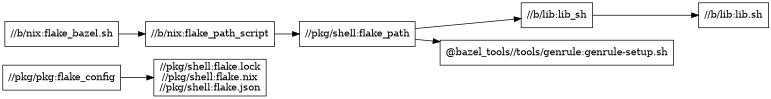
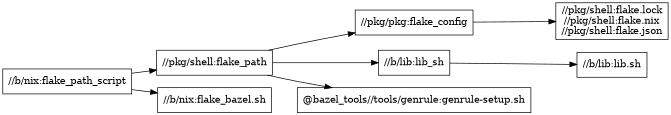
edge "//b/nix:flake_bazel.sh" -> "//b/nix:flake_path_script": reversed
edge "//pkg/shell:flake_path" -> "//pkg/pkg:flake_config": added
